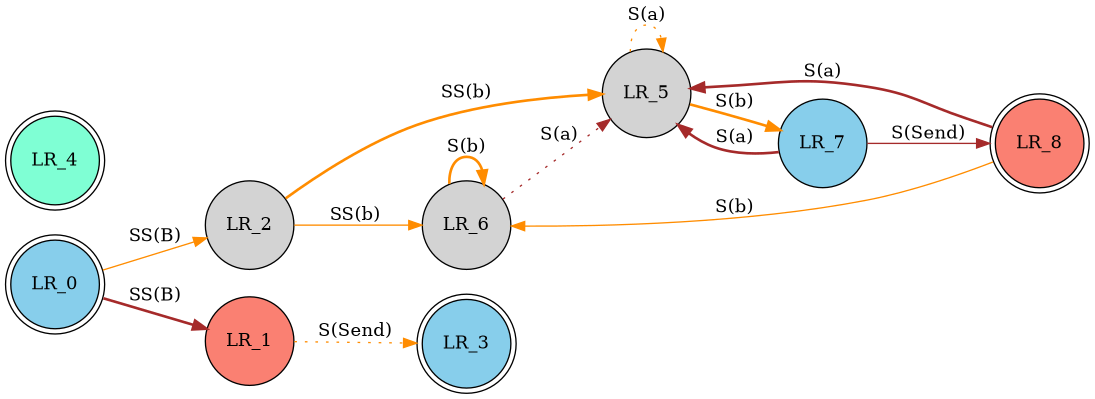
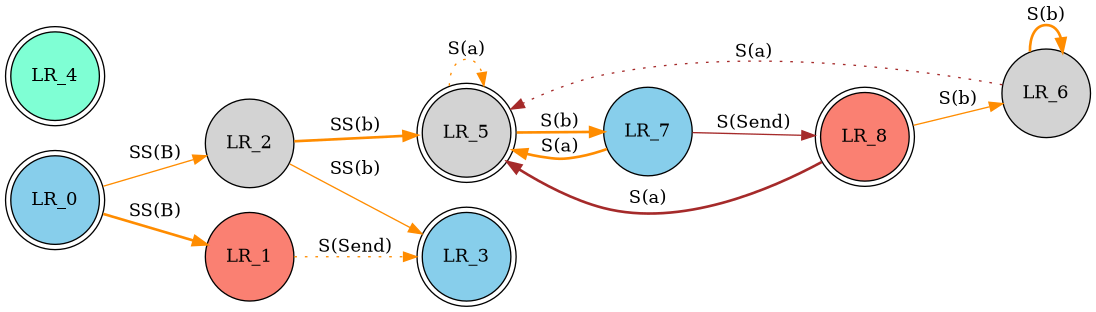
node "LR_5": shape circle -> doublecircle
edge "LR_7" -> "LR_5": color brown -> darkorange
edge "LR_2" -> "LR_6": now "LR_2" -> "LR_3"
edge "LR_0" -> "LR_1": color brown -> darkorange
